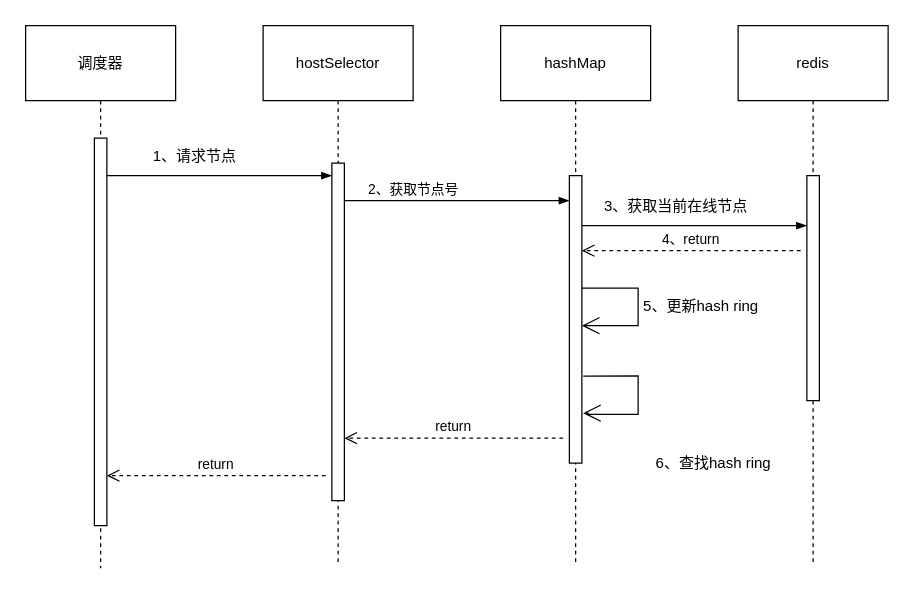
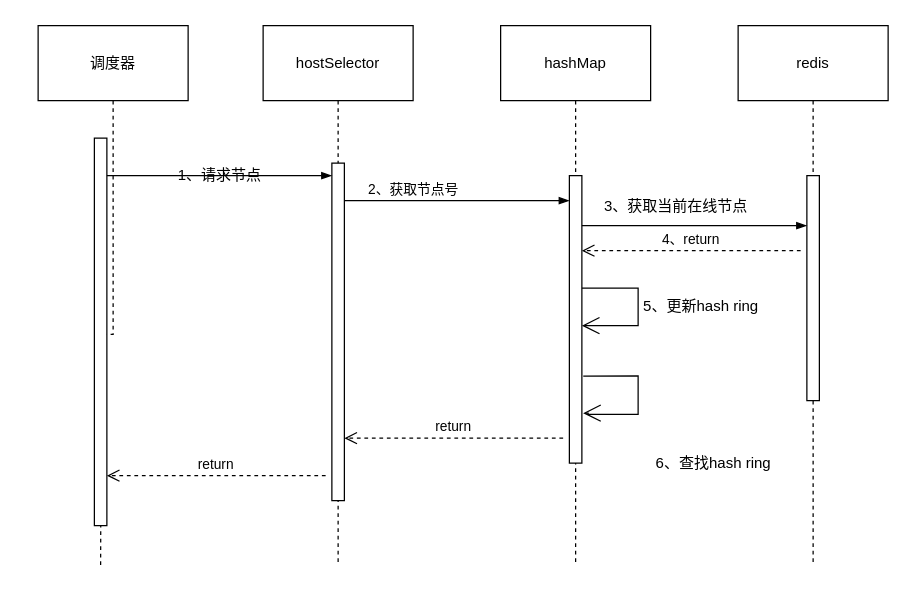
node "调度器": moved (101, 63) -> (113, 63)
node "1、请求节点": moved (194, 157) -> (219, 176)
